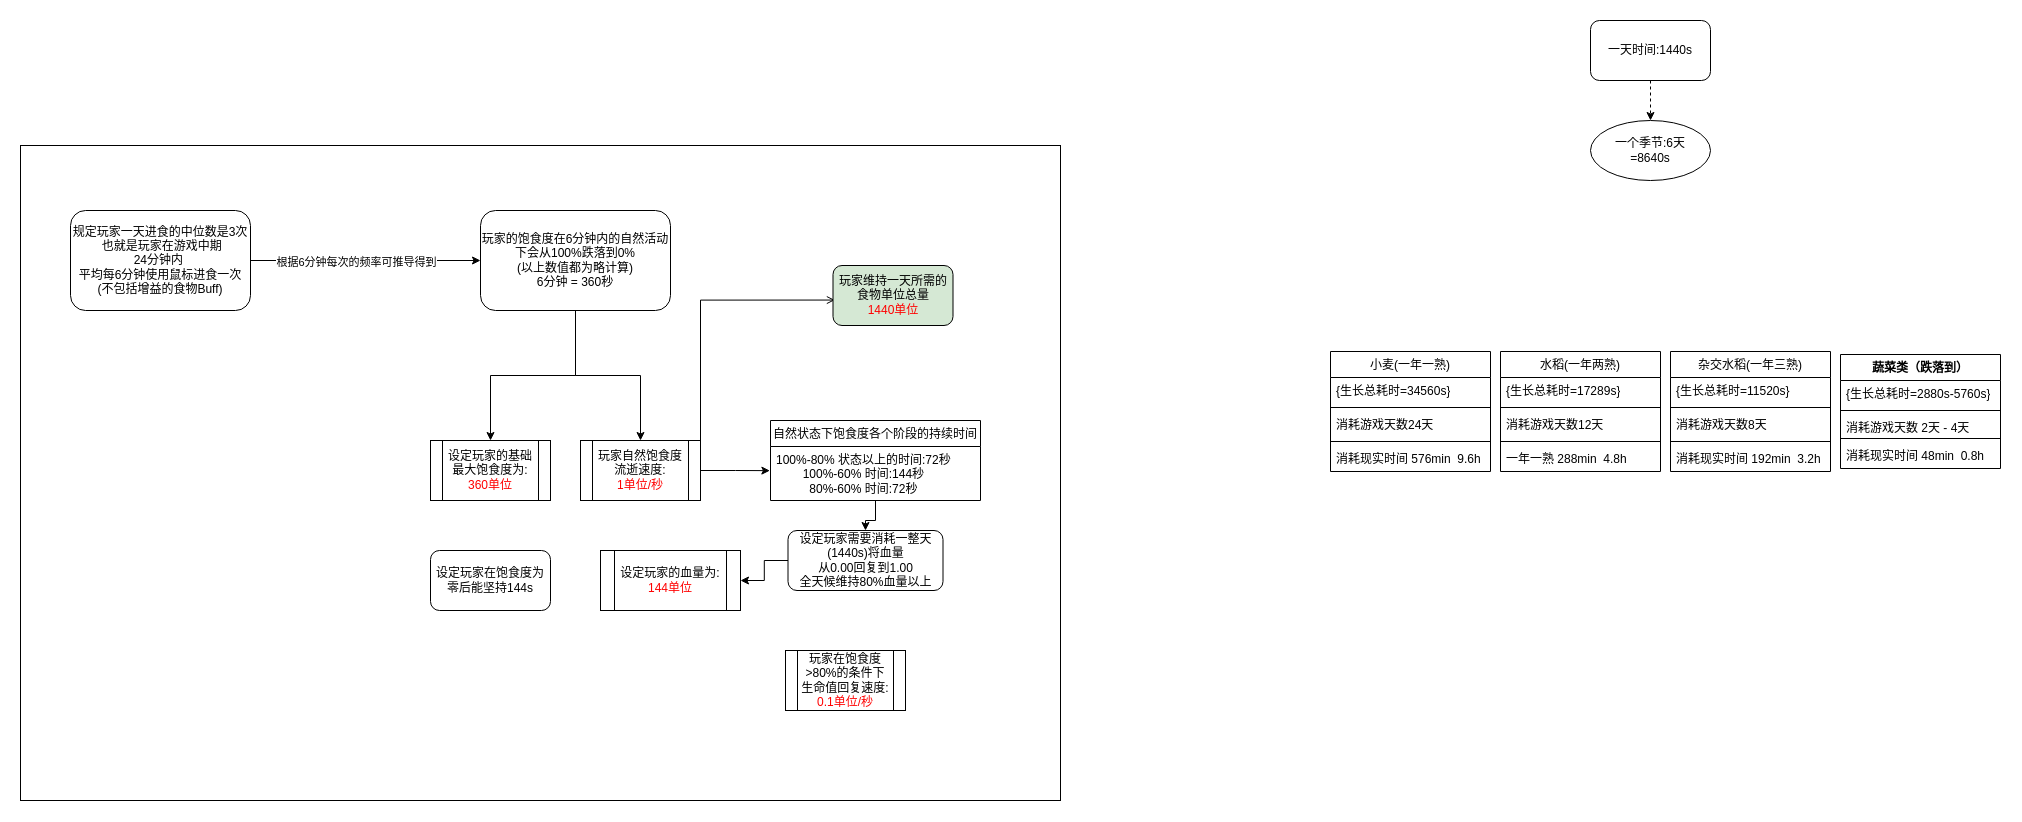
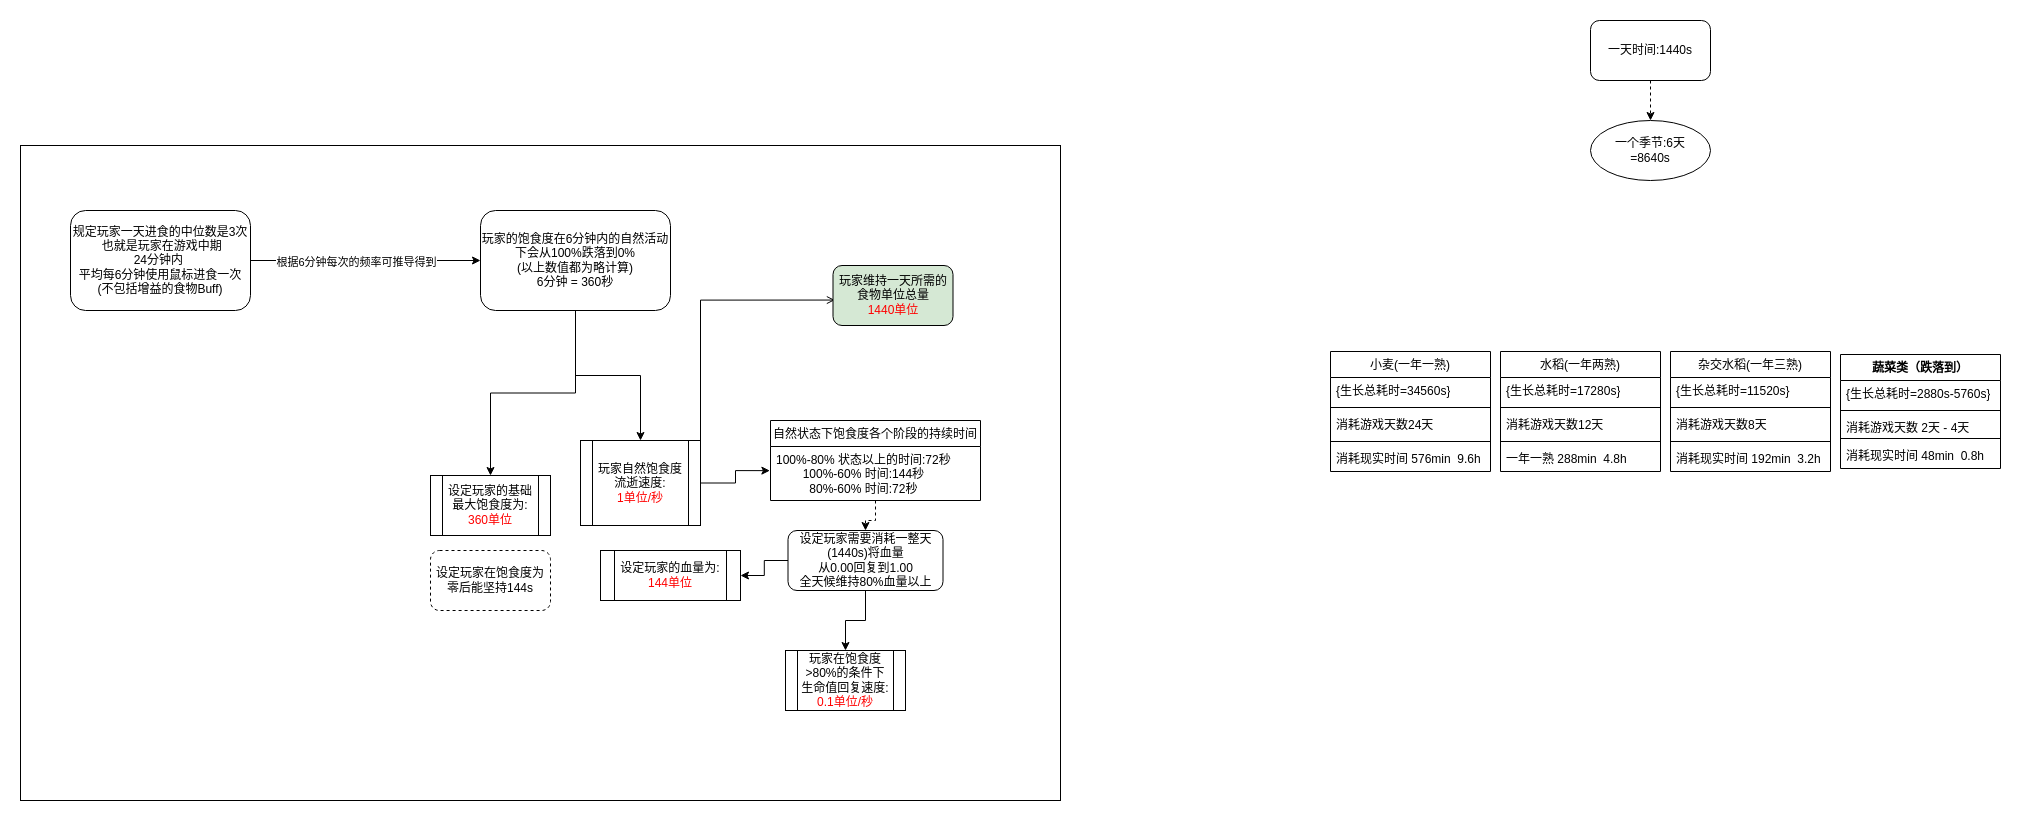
node "{生长总耗时=17289s}": label "{生长总耗时=17289s}" -> "{生长总耗时=17280s}"
node "设定玩家的基础最大饱食度为: 360单位": moved (491, 471) -> (491, 506)
node "玩家自然饱食度流逝速度: 1单位/秒": size 120x60 -> 120x85
edge "自然状态下饱食度各个阶段的持续时间" -> "设定玩家需要消耗一整天(1440s)将血量 从0.00回复到1.00 全天候维持80%血量以上": style solid -> dashed
node "设定玩家在饱食度为零后能坚持144s": style solid -> dashed
node "设定玩家的血量为: 144单位": size 140x60 -> 140x50
edge "设定玩家需要消耗一整天(1440s)将血量 从0.00回复到1.00 全天候维持80%血量以上" -> "玩家在饱食度>80%的条件下 生命值回复速度: 0.1单位/秒": added
